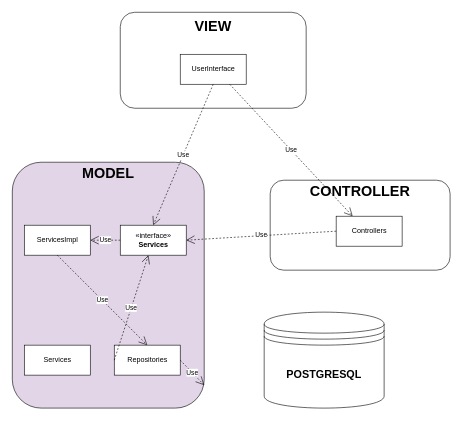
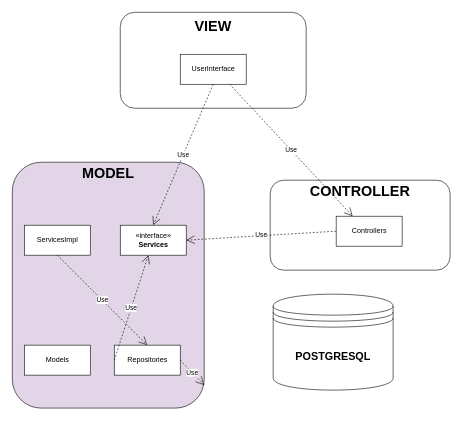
edge "«interface» Services" -> "ServicesImpl": removed, label "Use"
node "Services": label "Services" -> "Models"
node "POSTGRESQL": moved (324, 360) -> (333, 342)
